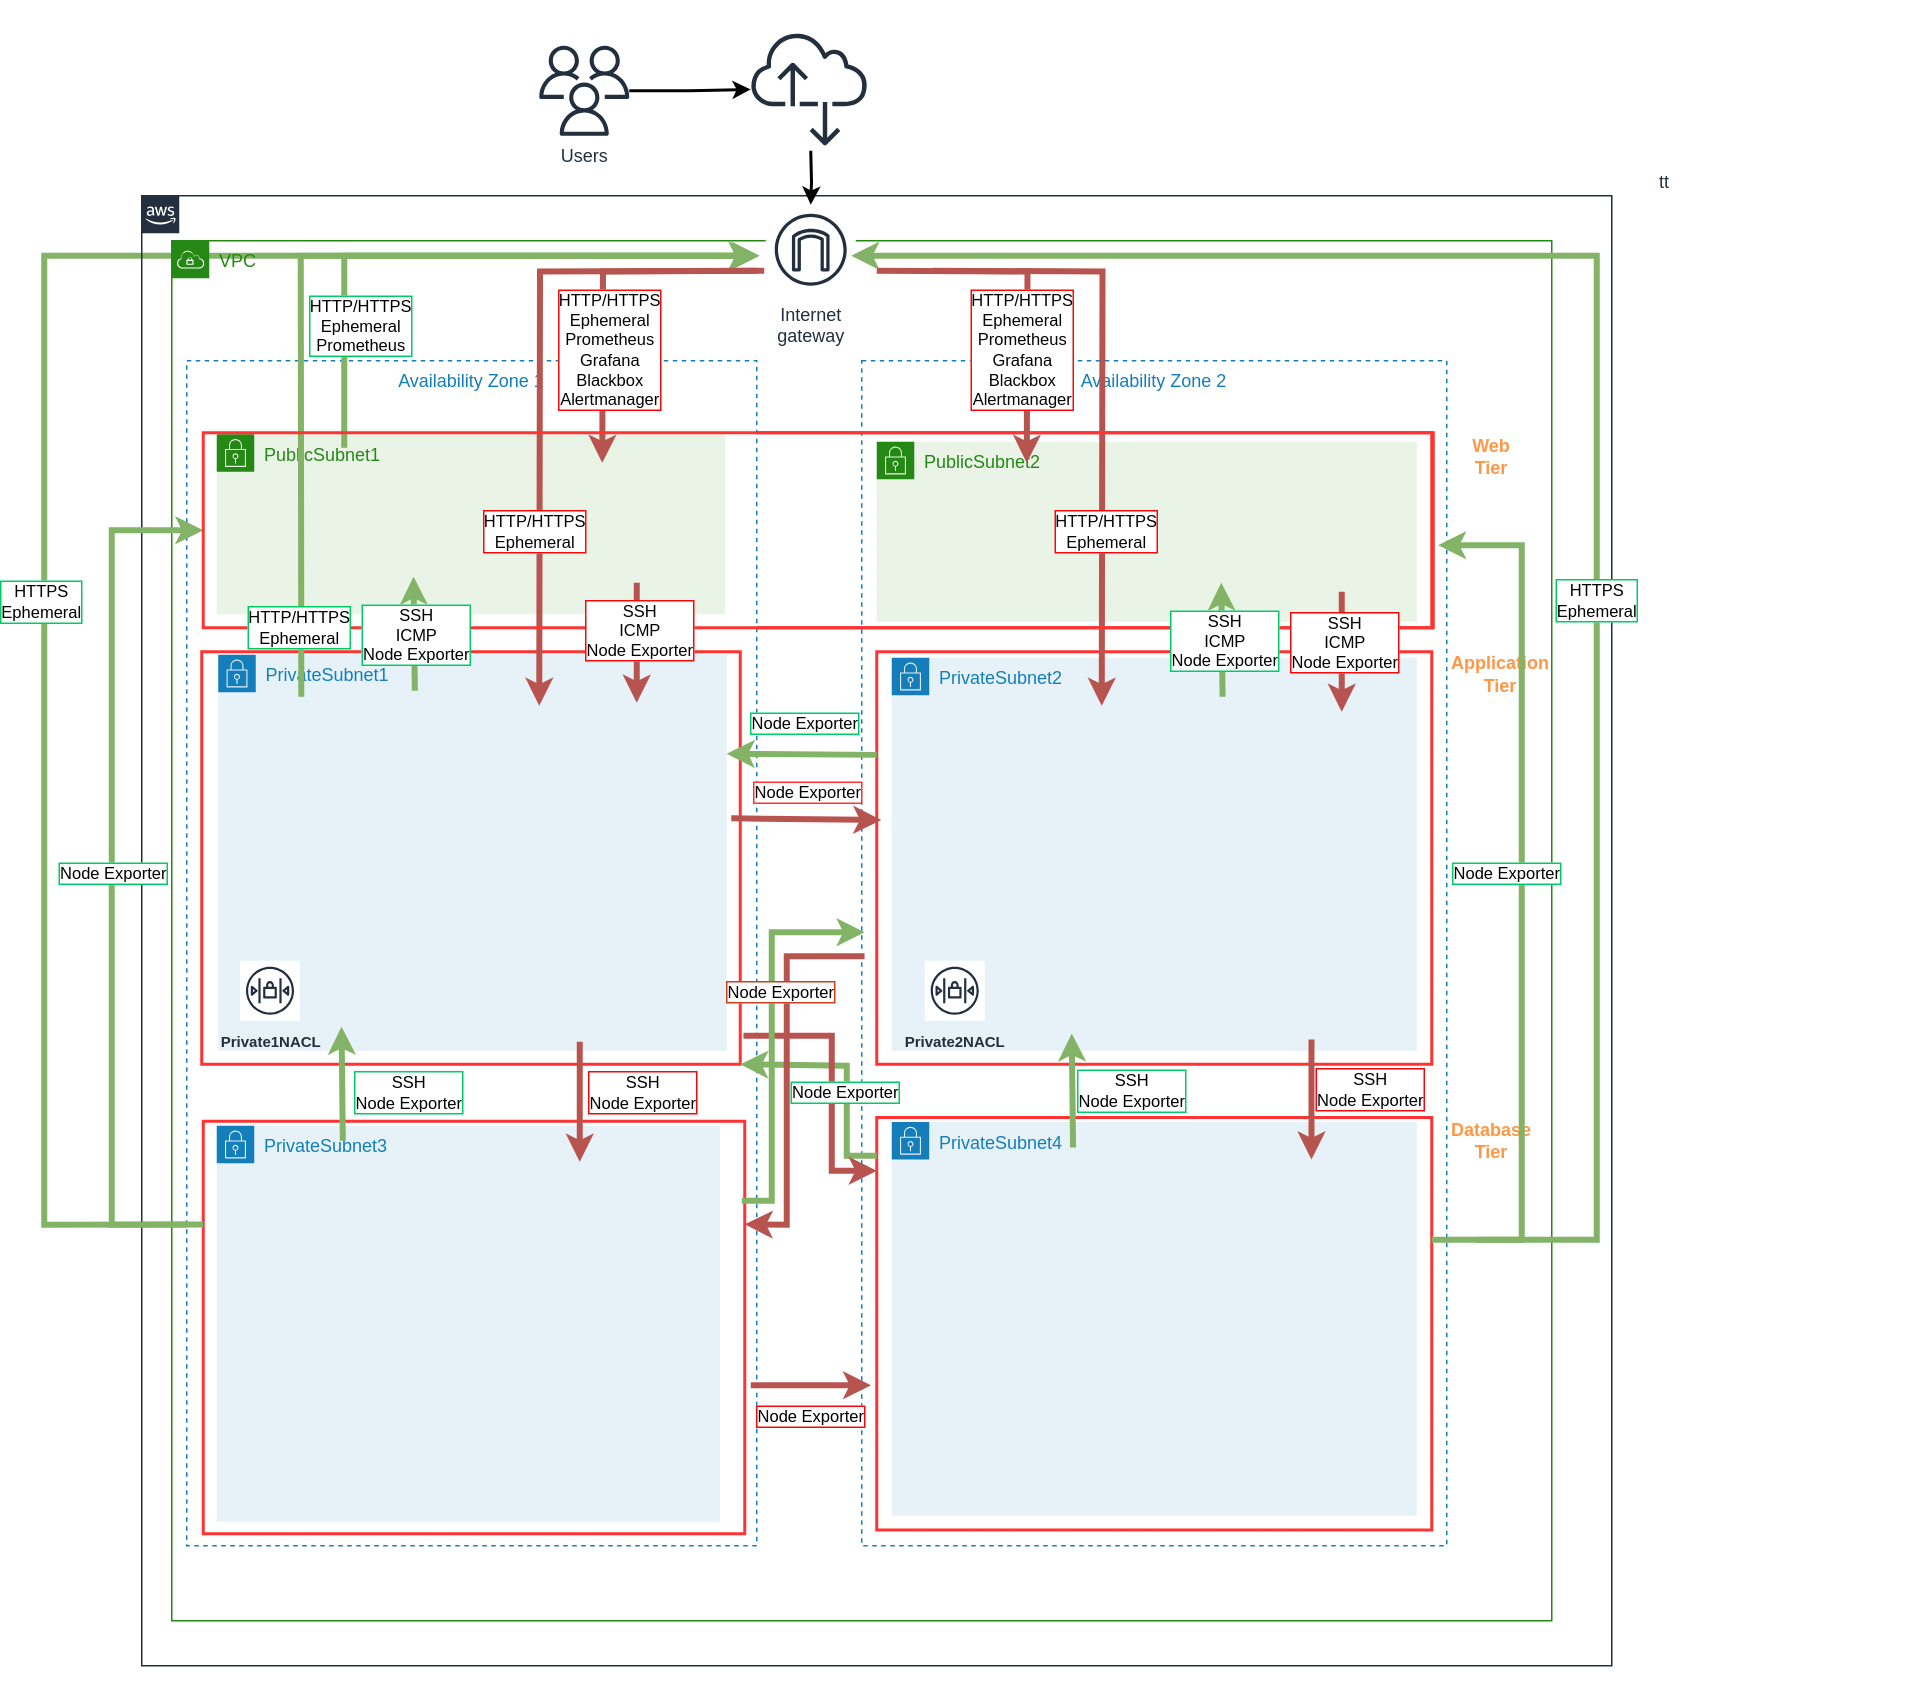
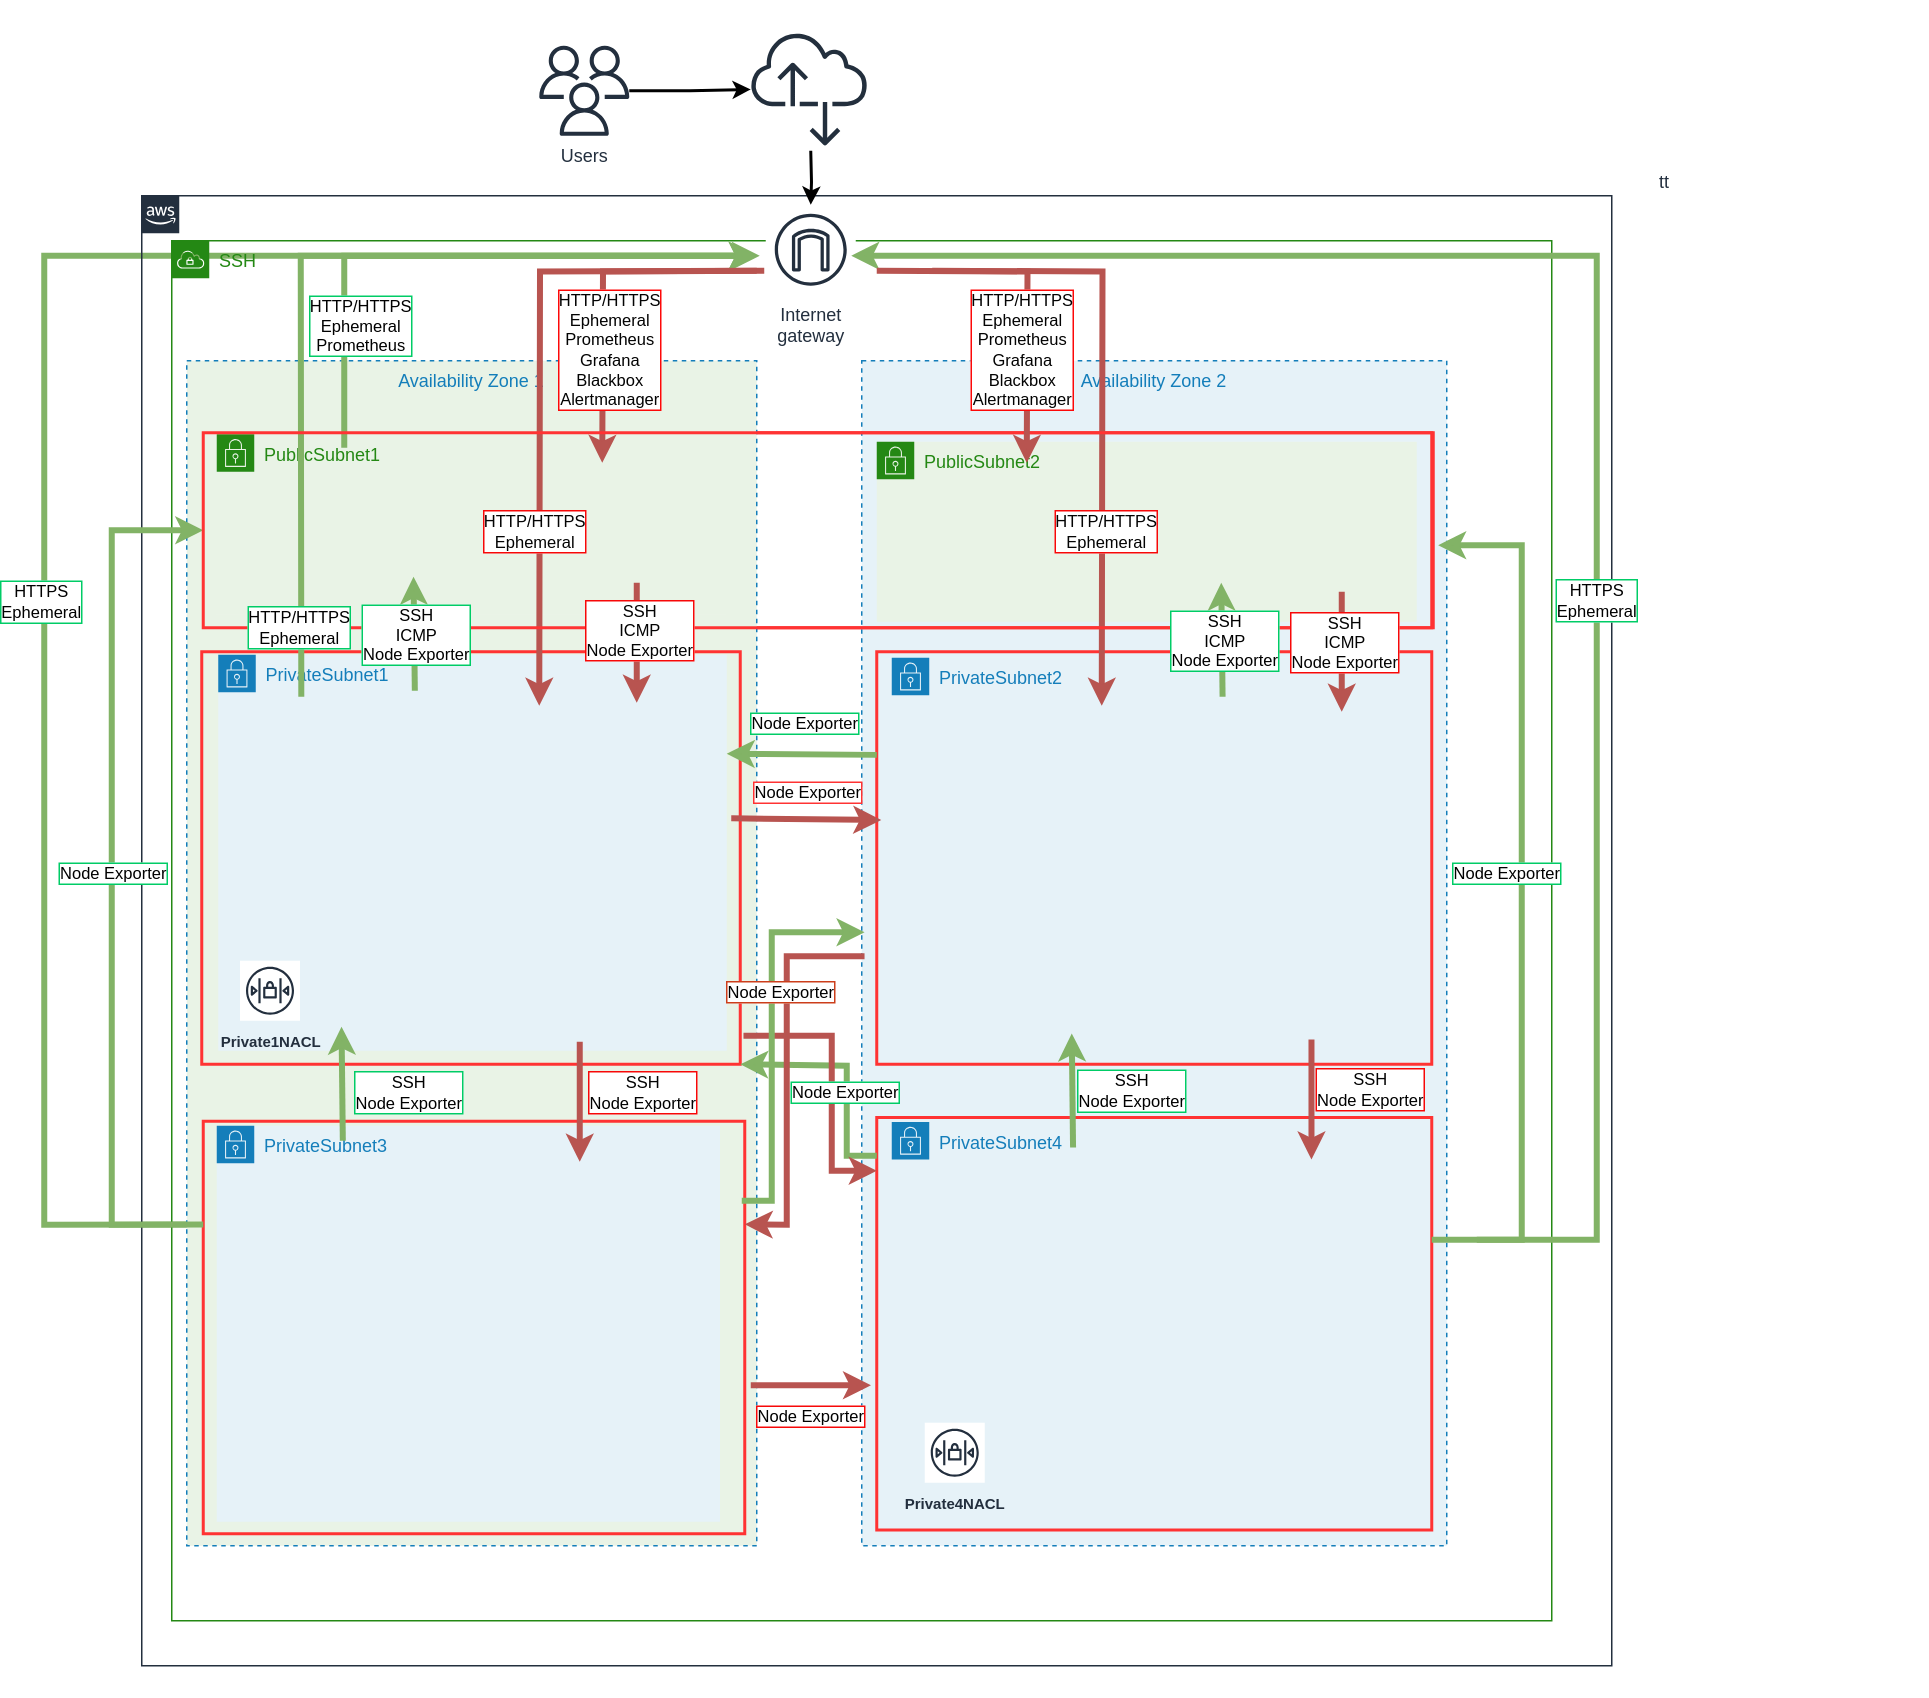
node "VPC": label "VPC" -> "SSH"
node "Availability Zone 1": fillcolor #ffffff -> #e9f3e6
node "Availability Zone 2": fillcolor #ffffff -> #e6f2f8
node "Web Tier": removed
node "Application Tier": removed
node "Private2NACL": removed
node "Database Tier": removed
node "Private4NACL": added
